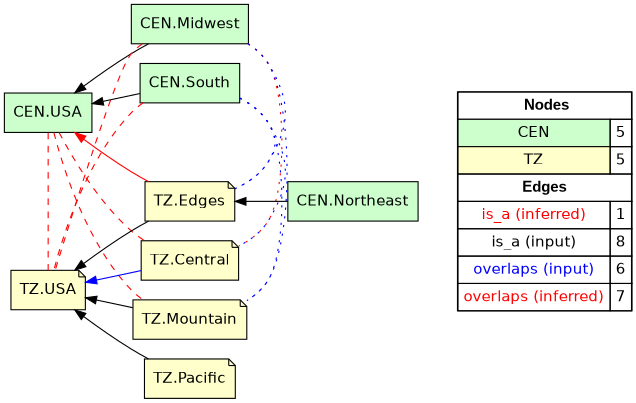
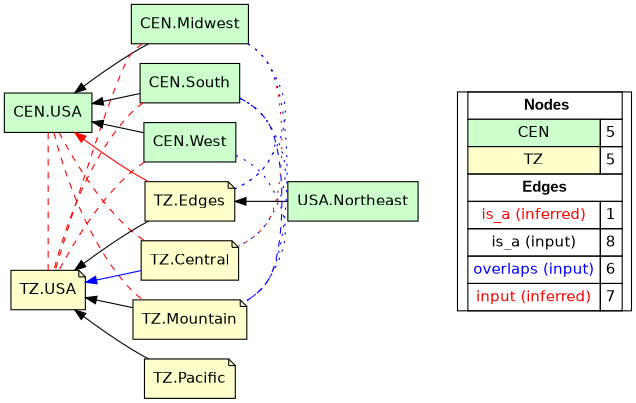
node "CEN.West": added
edge "CEN.South" -- "TZ.Mountain": style dotted -> dashed
node "CEN.Northeast": label "CEN.Northeast" -> "USA.Northeast"
node "Nodes": text "overlaps (inferred)" -> "input (inferred)"
